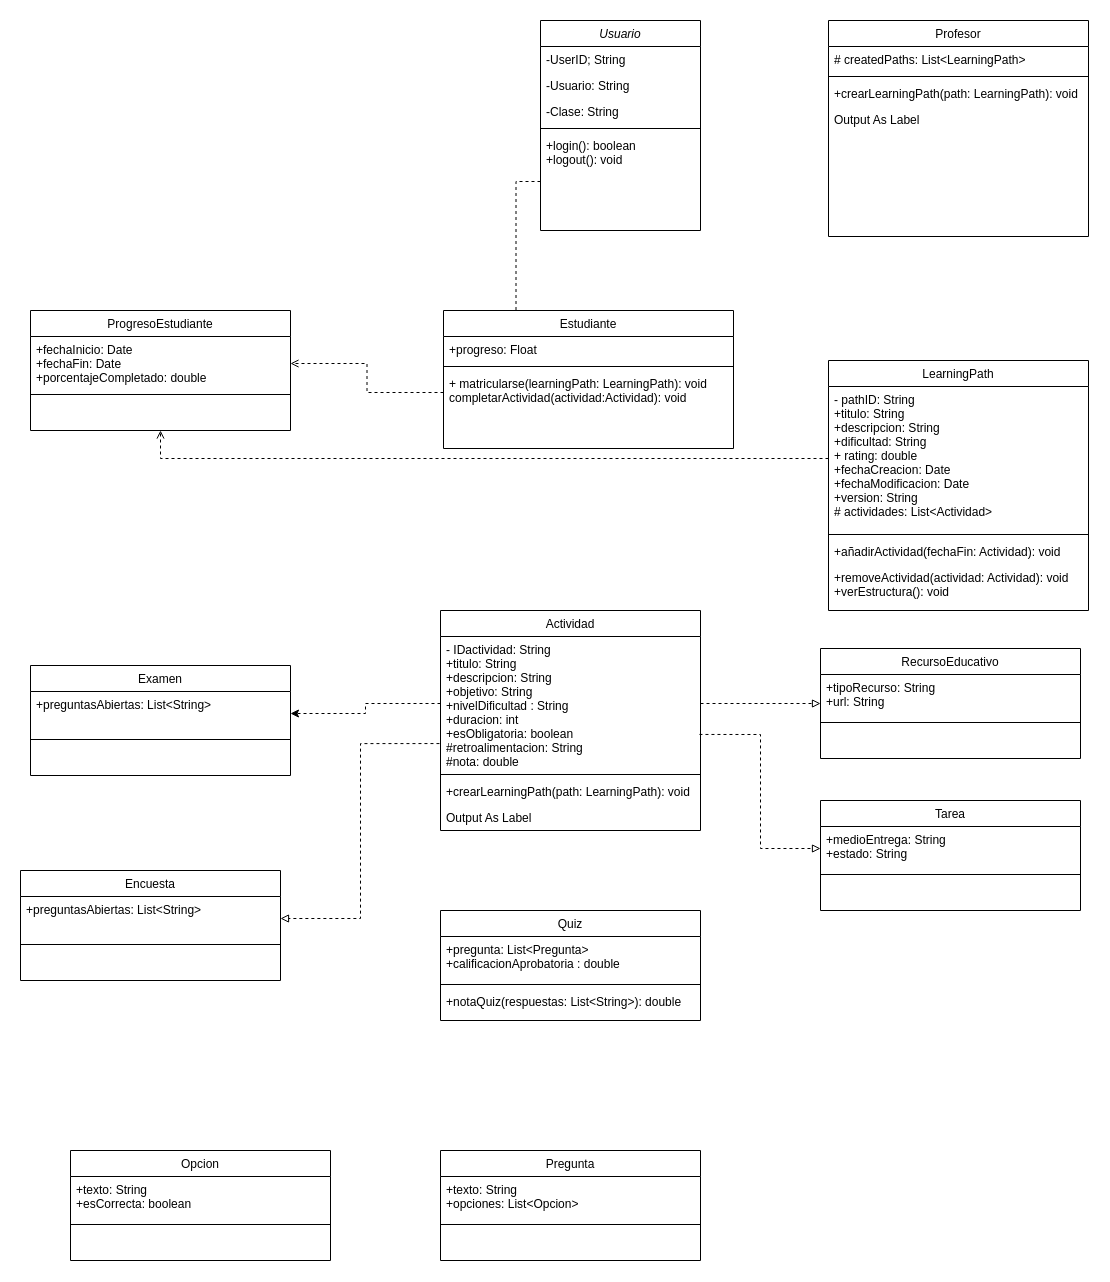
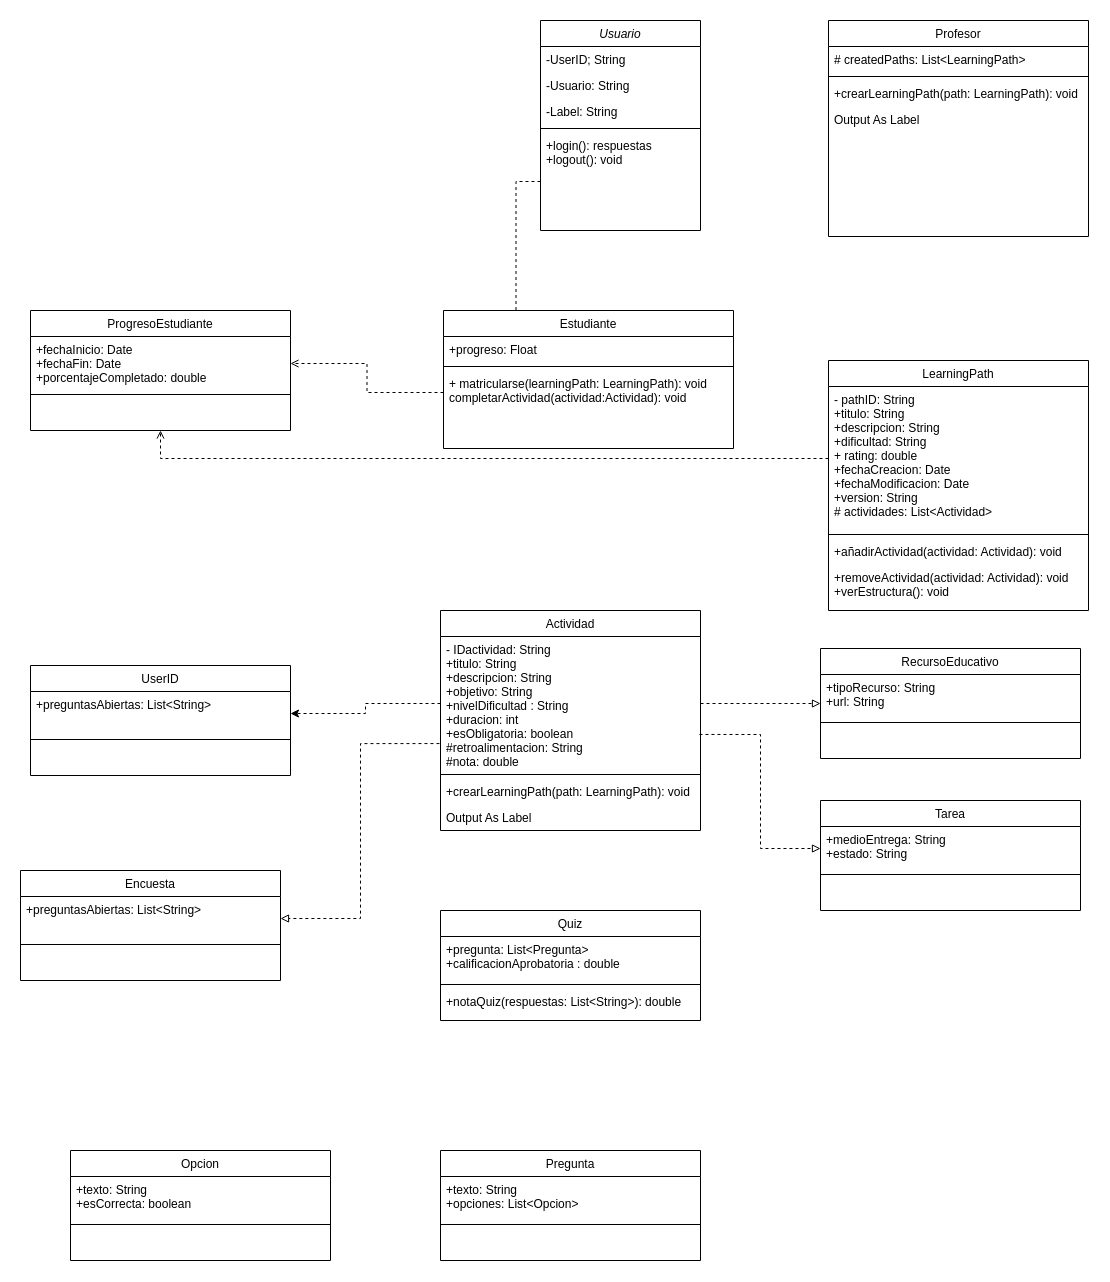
node "-Clase: String": label "-Clase: String" -> "-Label: String"
node "+login(): boolean +logout(): void": label "+login(): boolean +logout(): void" -> "+login(): respuestas +logout(): void"
node "+añadirActividad(fechaFin: Actividad): void": label "+añadirActividad(fechaFin: Actividad): void" -> "+añadirActividad(actividad: Actividad): void"
node "Examen": label "Examen" -> "UserID"
